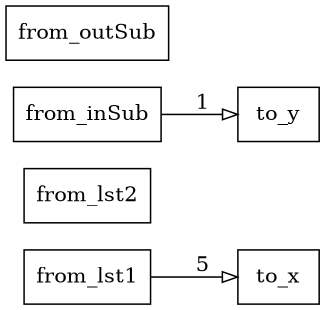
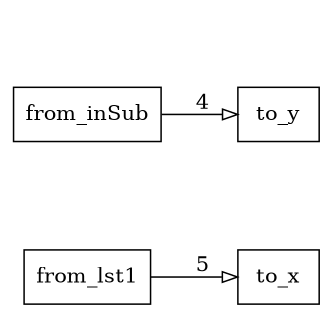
node "from_outSub": removed
edge "from_inSub" -> "to_y": label "1" -> "4"
node "from_lst2": removed
